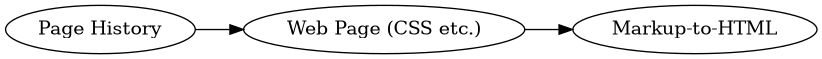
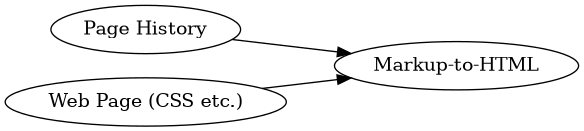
edge "Page History" -> "Web Page (CSS etc.)": now "Page History" -> "Markup-to-HTML"
